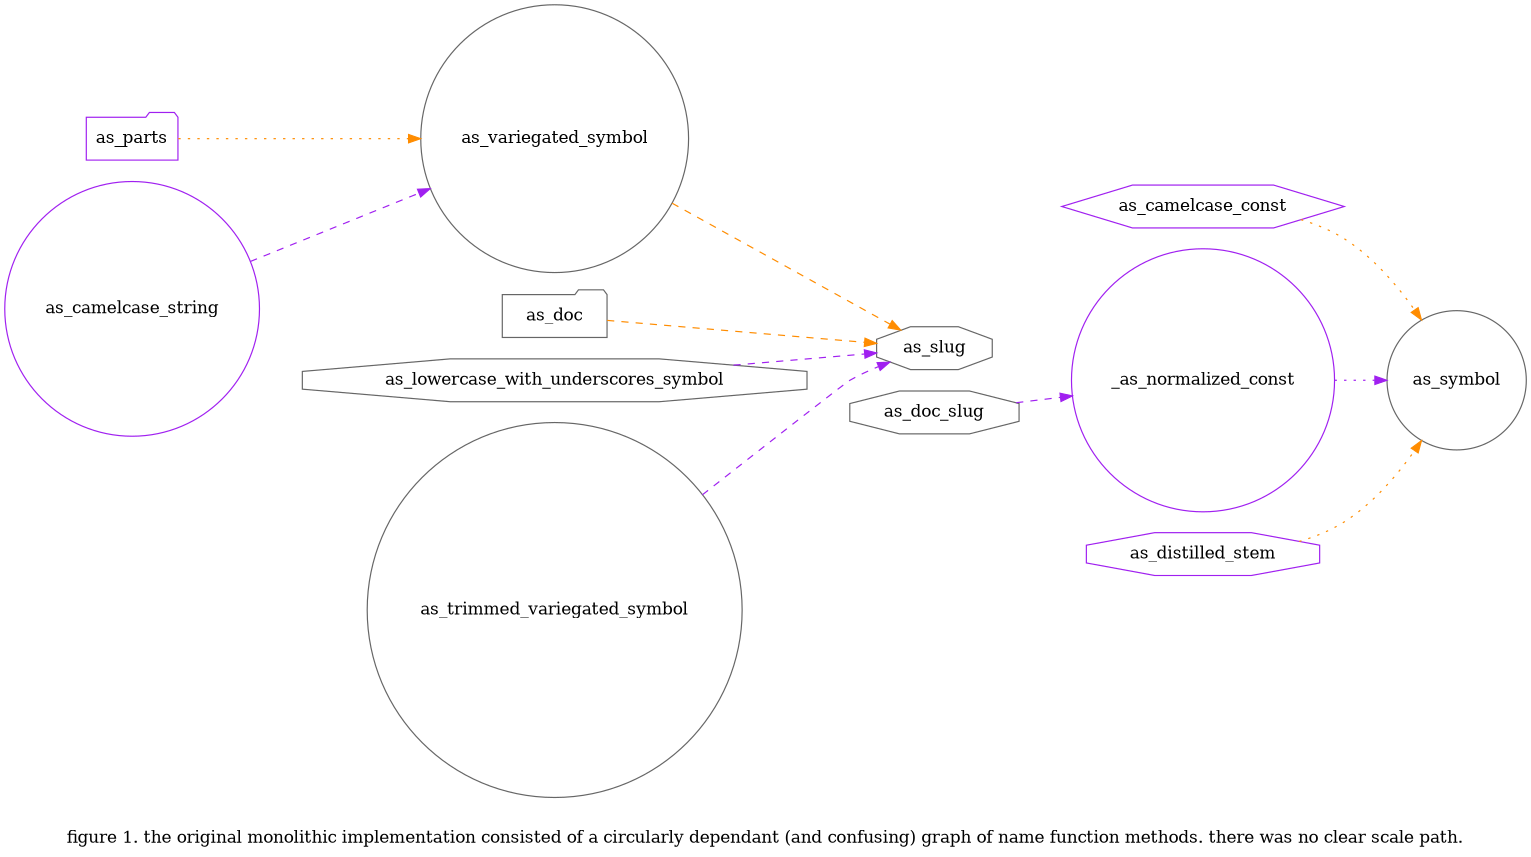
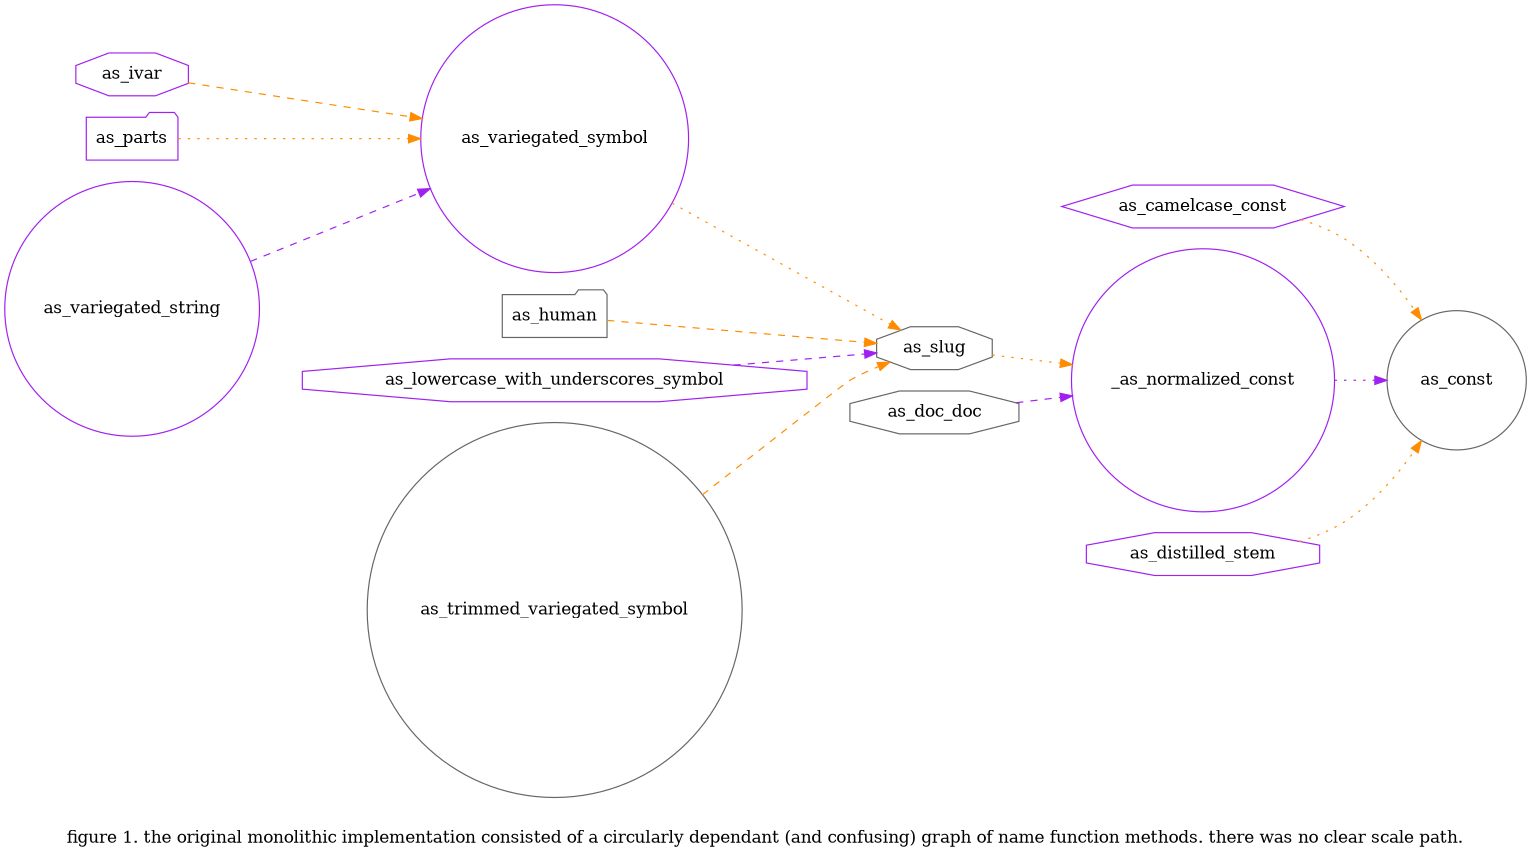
node "as_ivar": added
node "as_variegated_symbol": color gray40 -> purple
edge "as_variegated_symbol" -> "as_slug": style dashed -> dotted
node "as_camelcase_string": label "as_camelcase_string" -> "as_variegated_string"
node "as_doc": label "as_doc" -> "as_human"
edge "as_slug" -> "_as_normalized_const": added
node "as_lowercase_with_underscores_symbol": color gray40 -> purple
node "as_symbol": label "as_symbol" -> "as_const"
node "as_doc_slug": label "as_doc_slug" -> "as_doc_doc"
edge "as_trimmed_variegated_symbol" -> "as_slug": color purple -> darkorange
